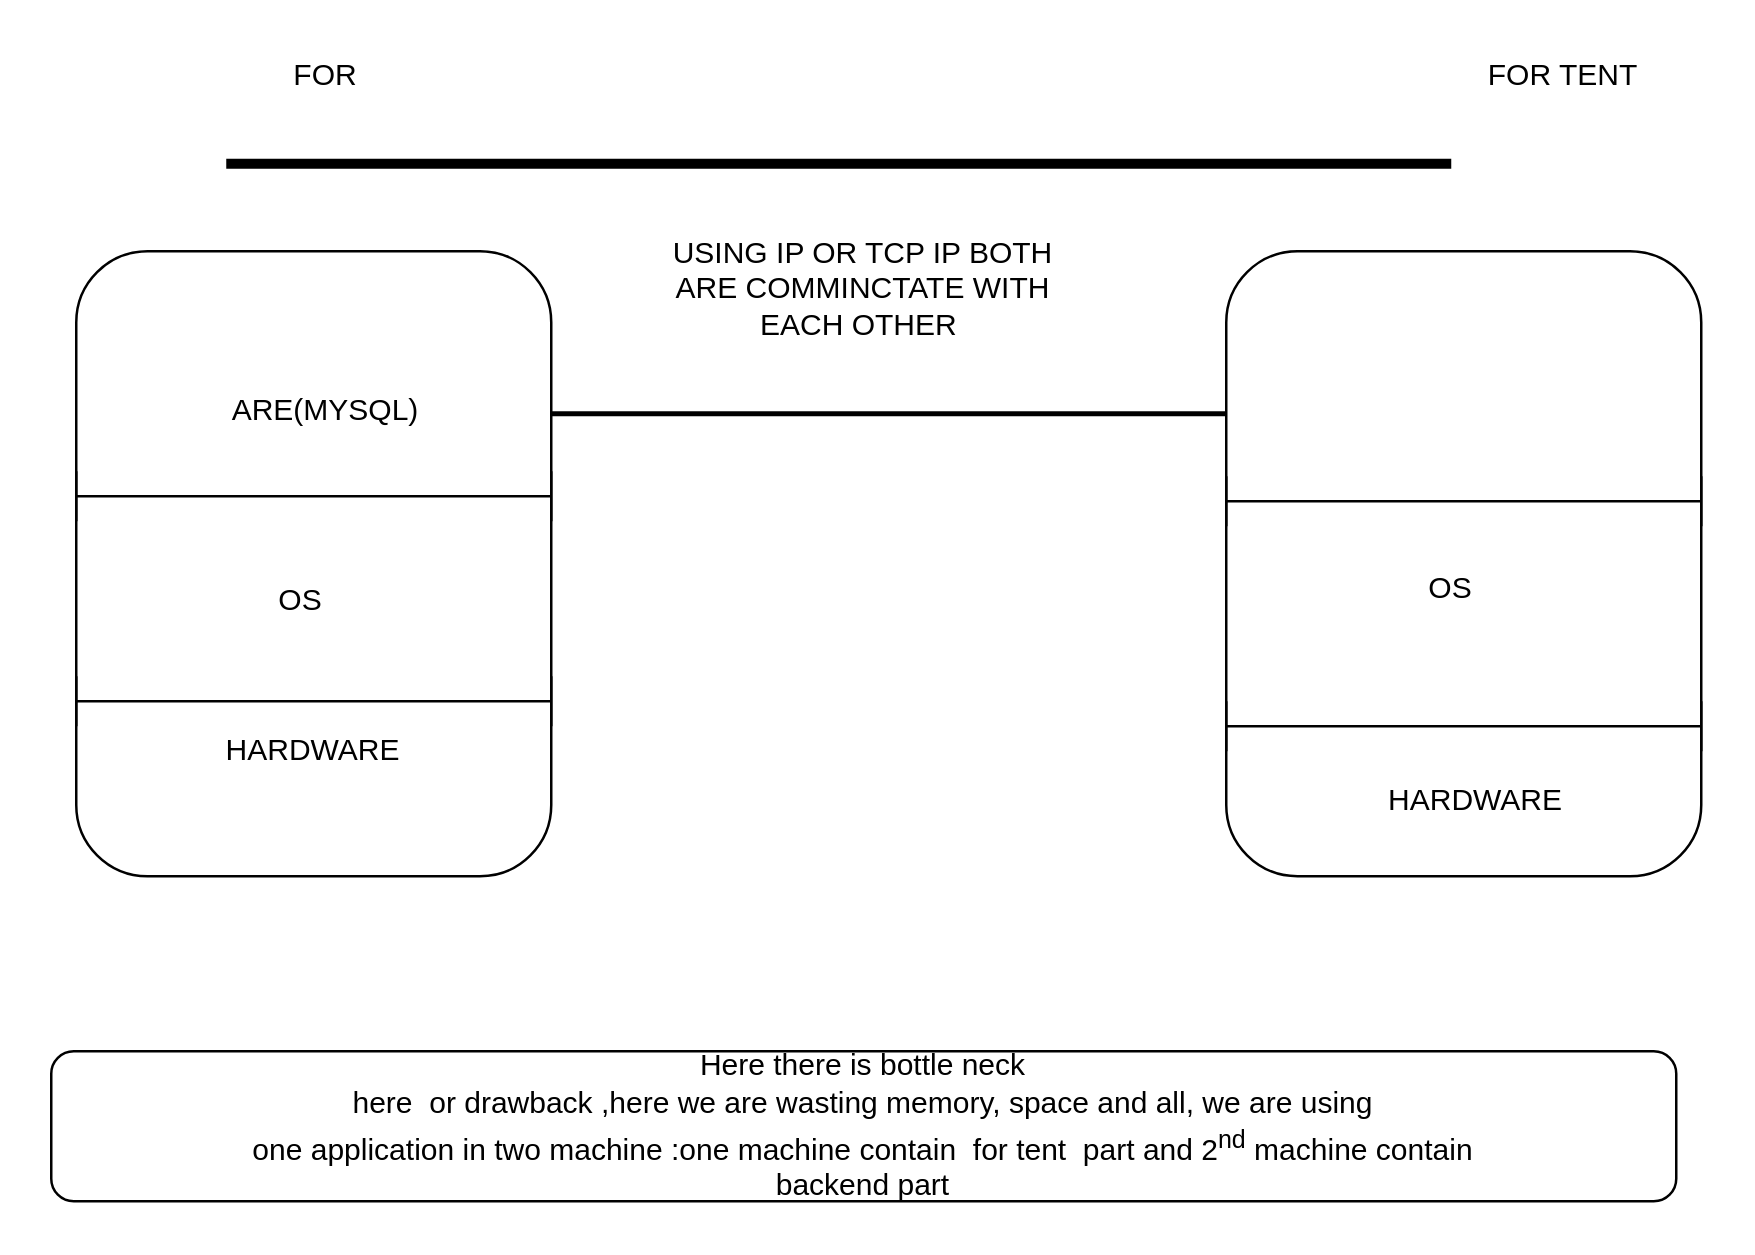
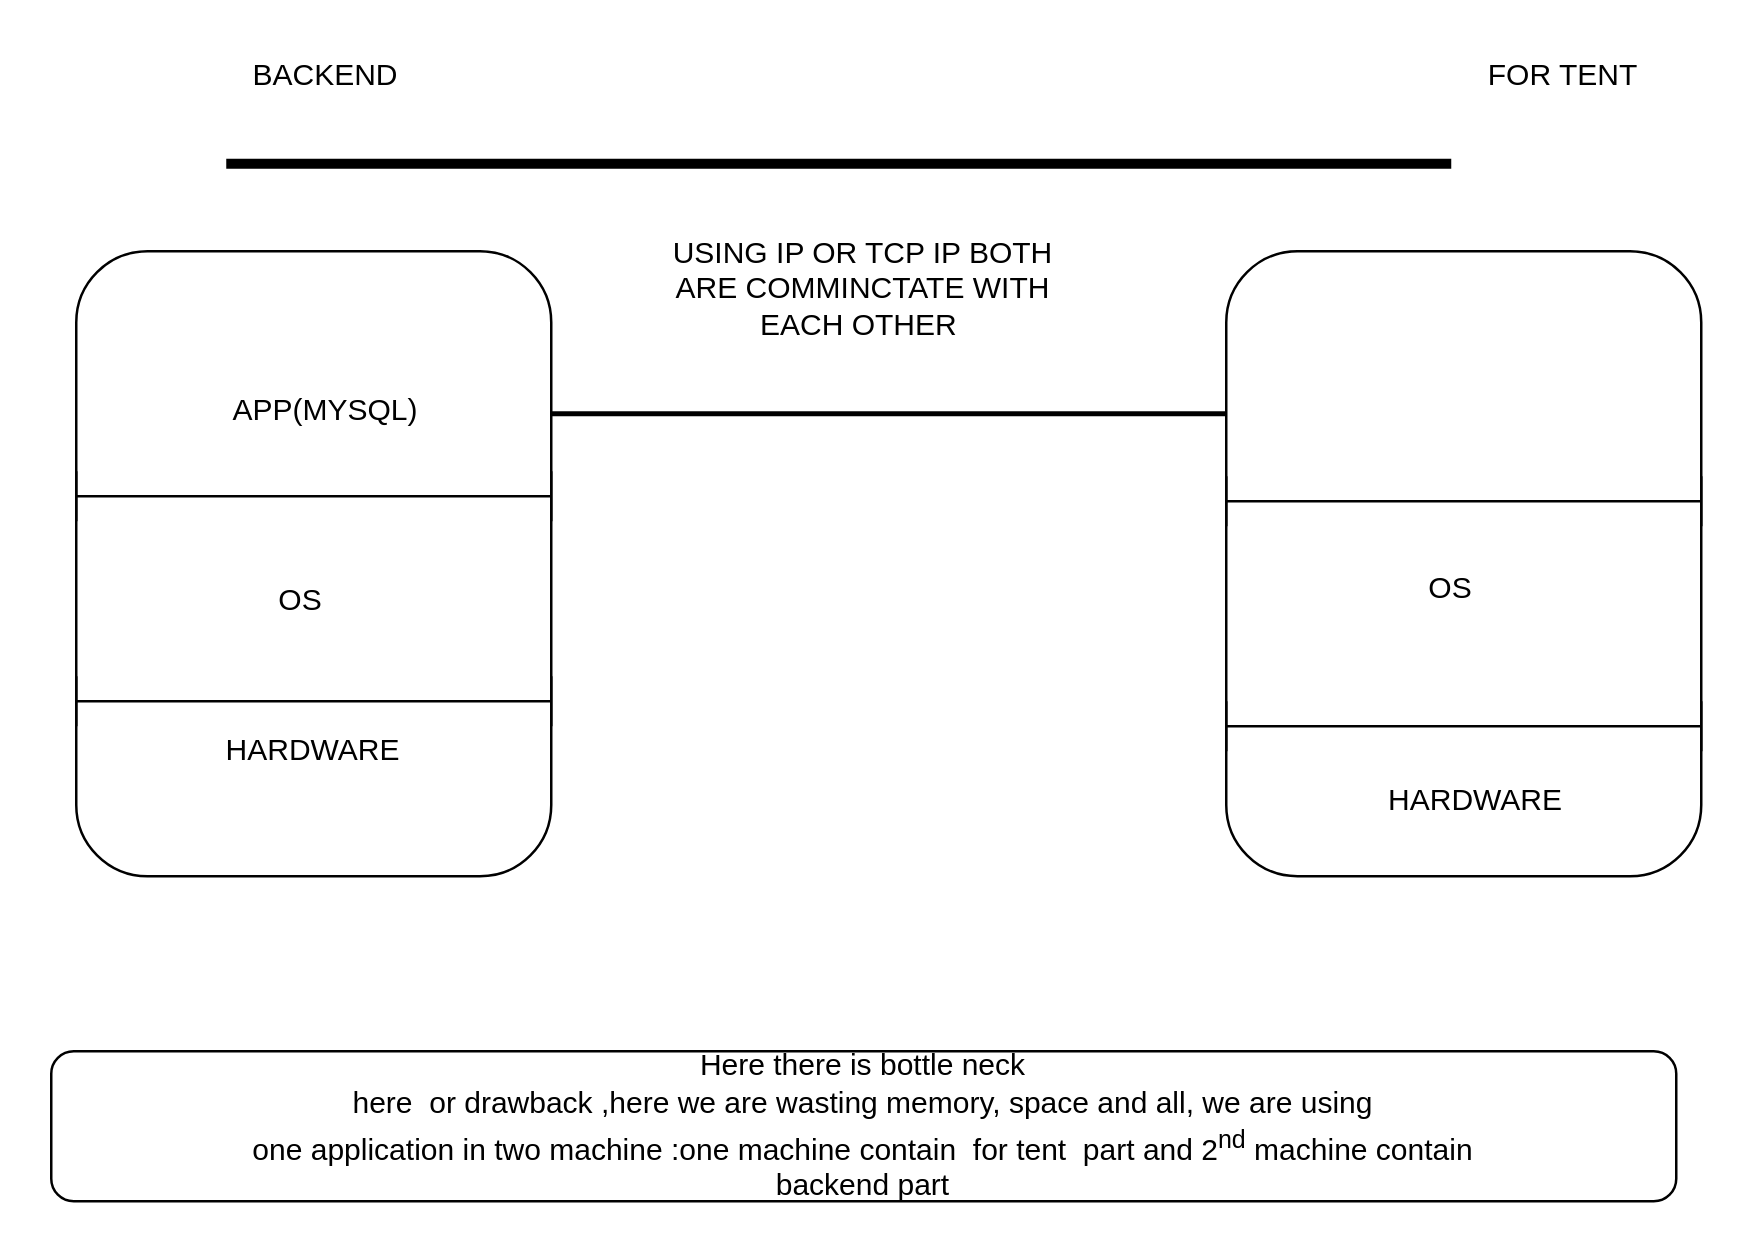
node "FOR": label "FOR" -> "BACKEND"
node "ARE(MYSQL)": label "ARE(MYSQL)" -> "APP(MYSQL)"
